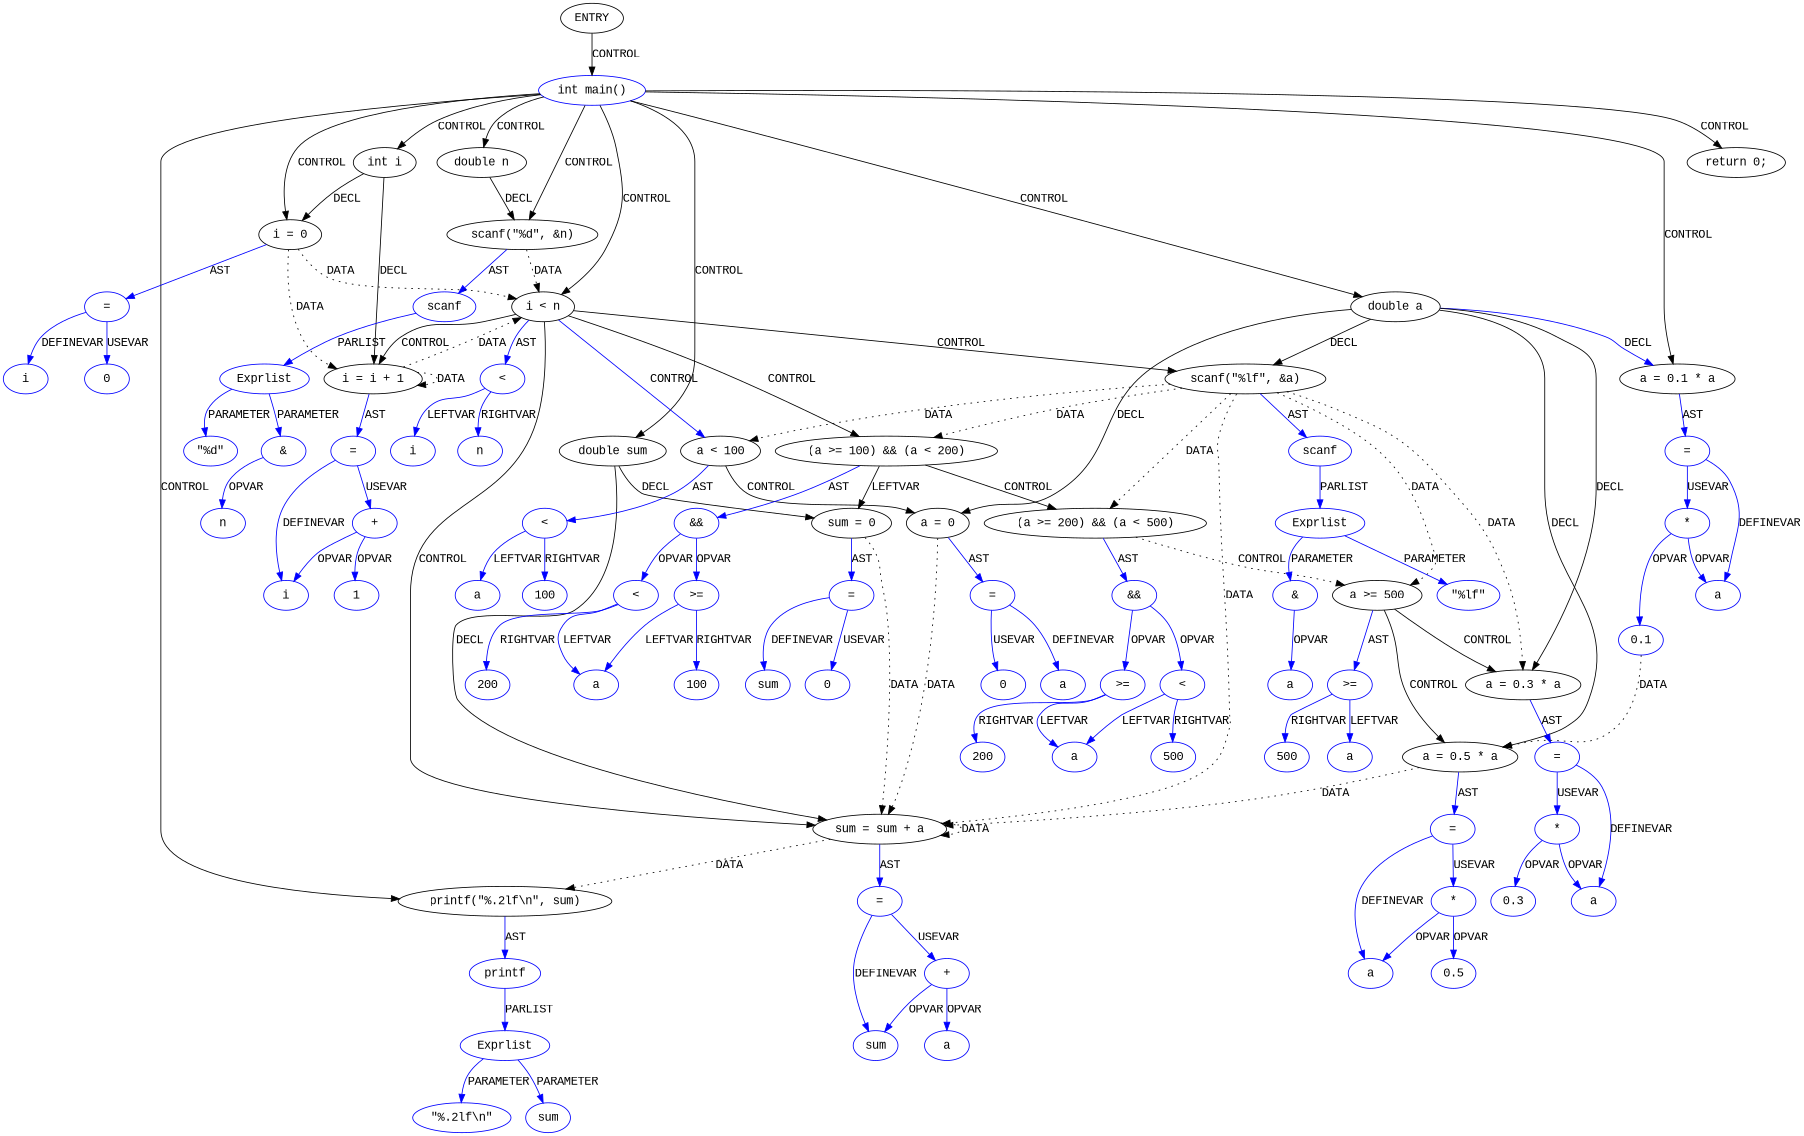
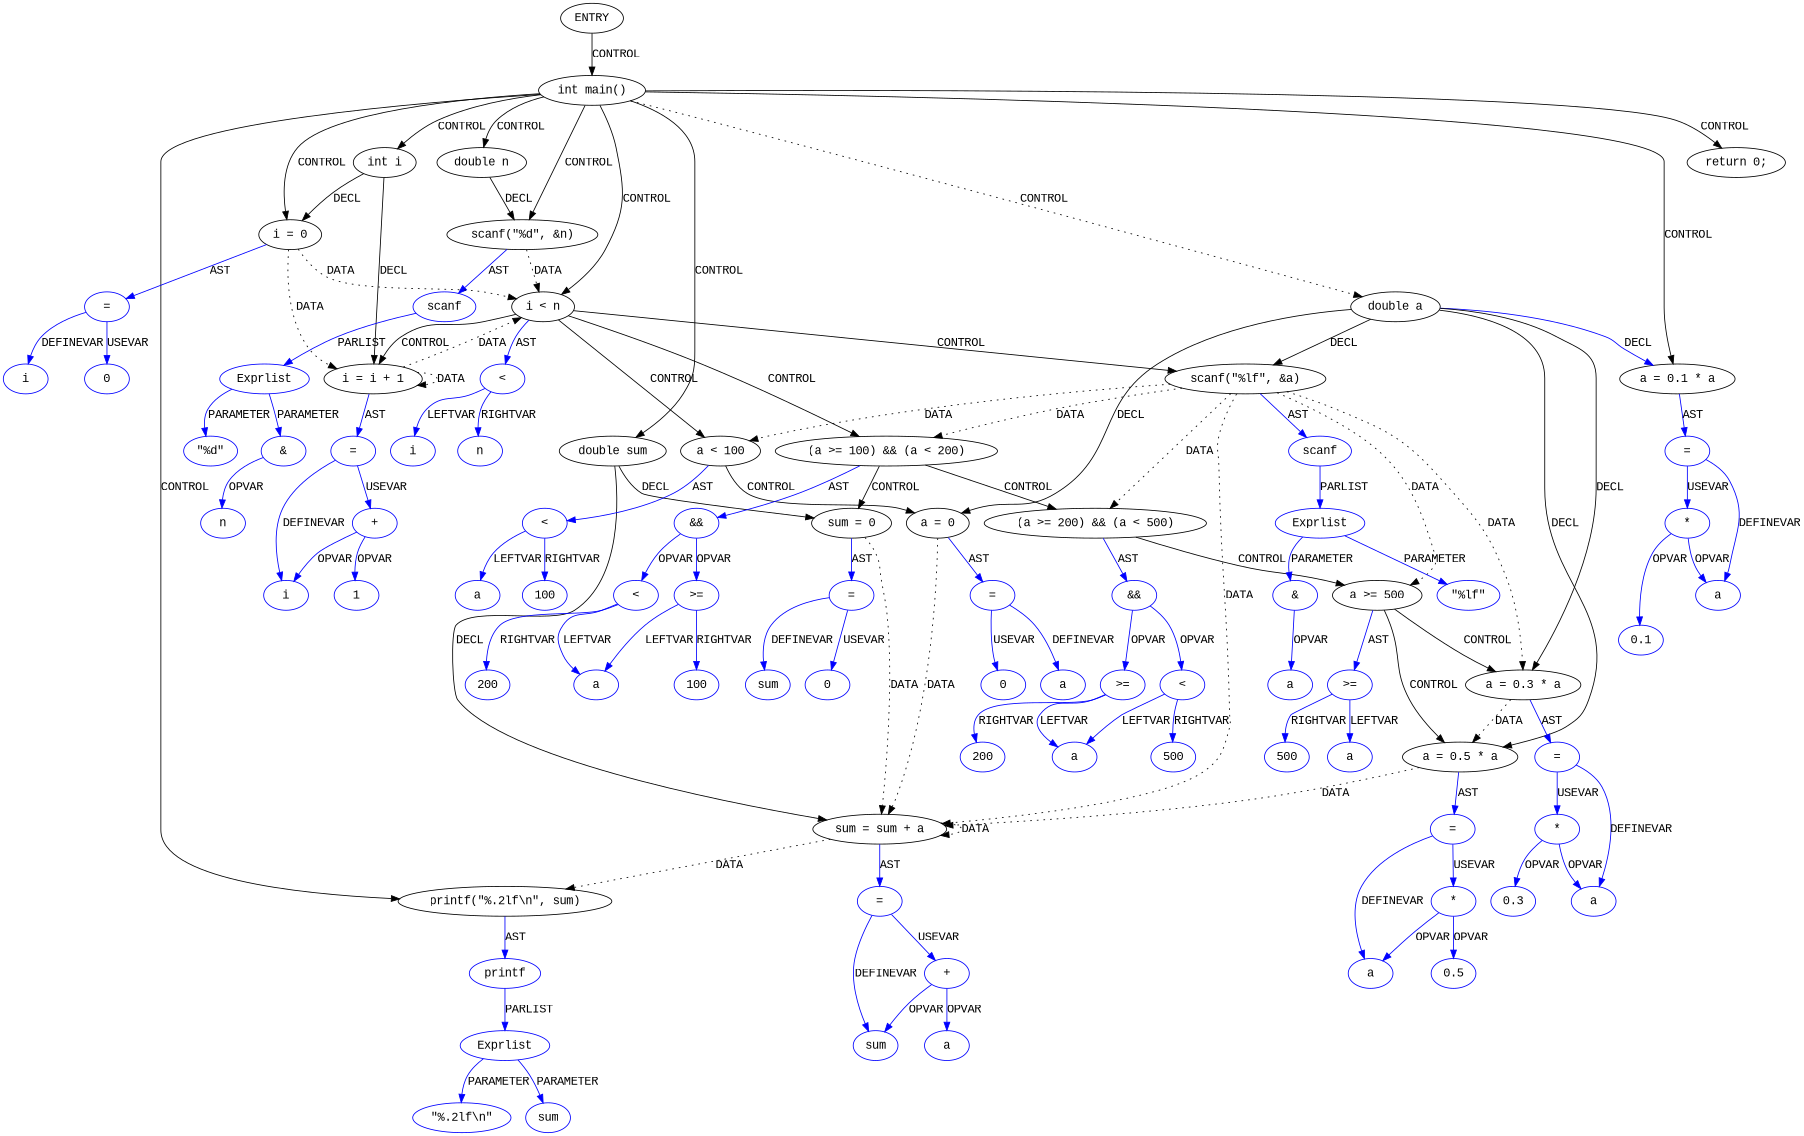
node "int main()": color blue -> black
edge "int main()" -> "double a": style solid -> dotted
edge "i < n" -> "a < 100": color blue -> black
edge "(a >= 100) && (a < 200)" -> "sum = 0": label "LEFTVAR" -> "CONTROL"
edge "(a >= 200) && (a < 500)" -> "a >= 500": style dotted -> solid
edge "i < n" -> "sum = sum + a": removed, label "CONTROL"
edge "0.1" -> "a = 0.5 * a": now "a = 0.3 * a" -> "a = 0.5 * a"
